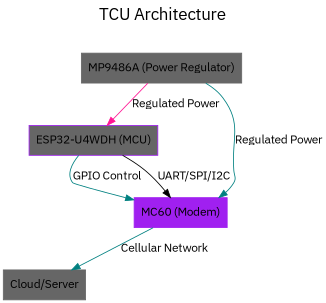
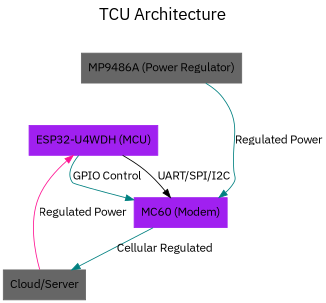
edge "MP9486A (Power Regulator)" -> "ESP32-U4WDH (MCU)": now "Cloud/Server" -> "ESP32-U4WDH (MCU)"
node "ESP32-U4WDH (MCU)": fillcolor gray40 -> purple
edge "MC60 (Modem)" -> "Cloud/Server": label "Cellular Network" -> "Cellular Regulated"
